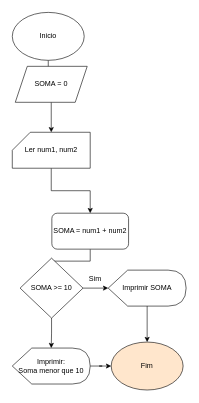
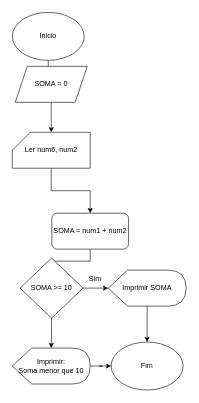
node "Ler num1, num2": label "Ler num1, num2" -> "Ler num6, num2"
node "Fim": fillcolor #ffe6cc -> #ffffff
